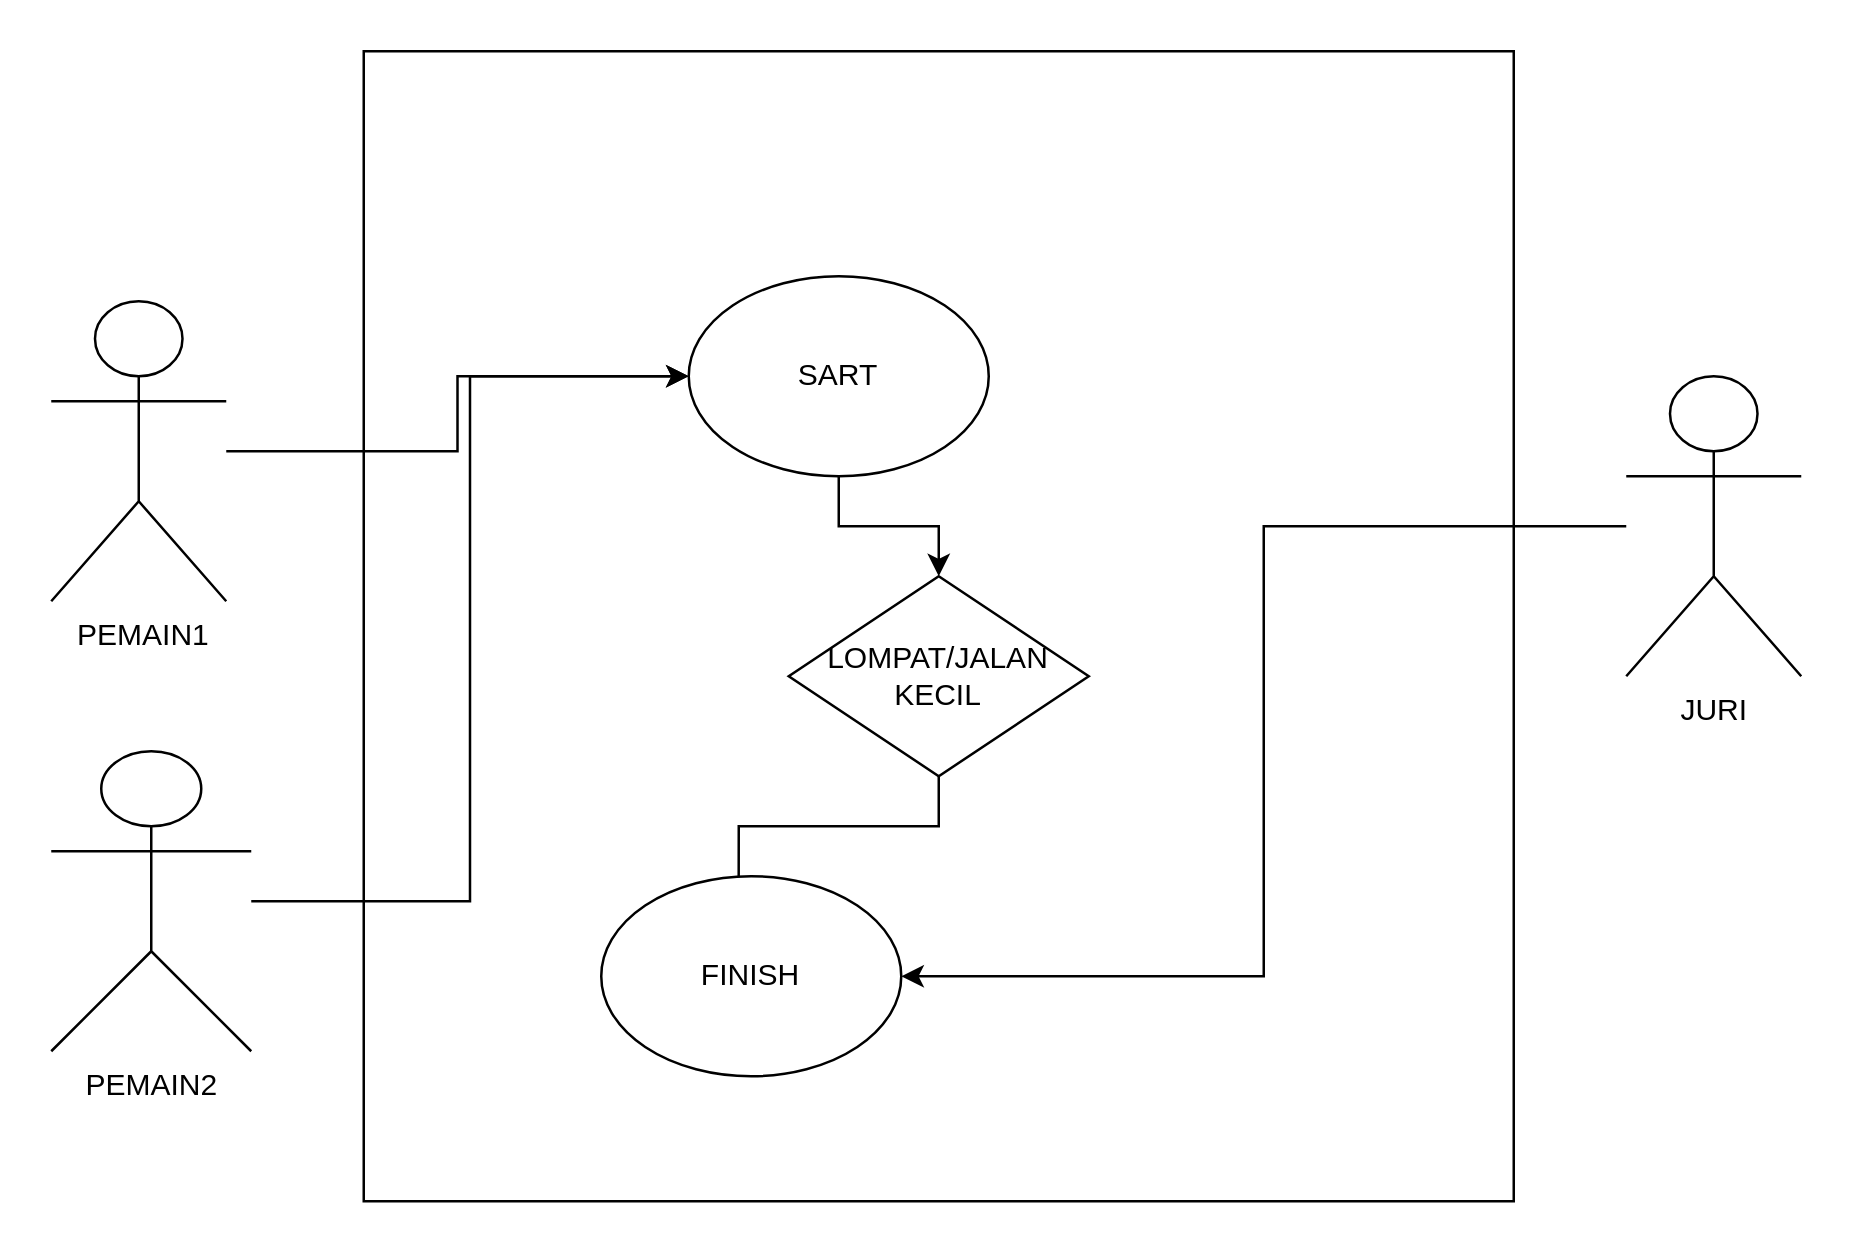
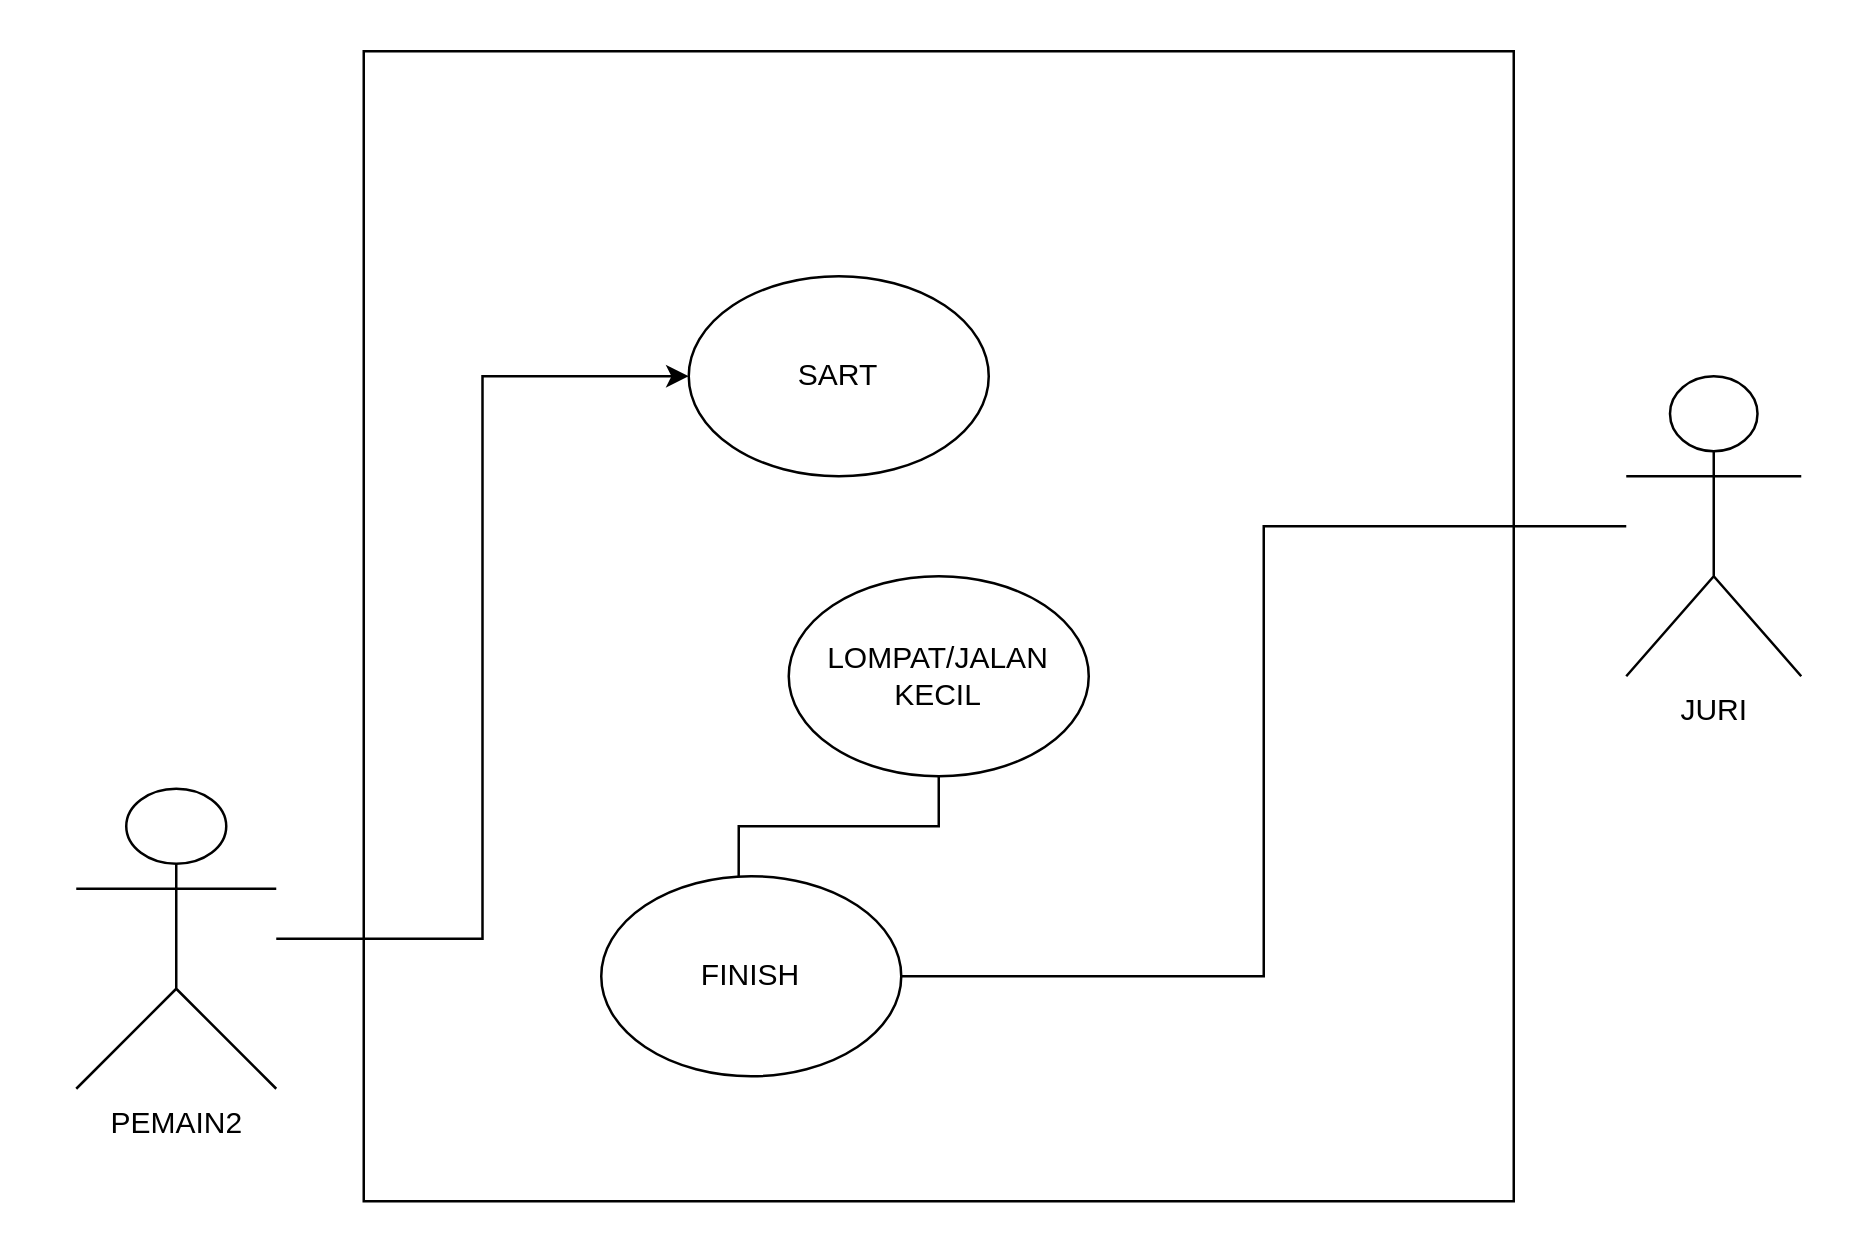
node "PEMAIN1": removed
edge "PEMAIN1" -> "SART": removed
edge "SART" -> "LOMPAT/JALAN KECIL": removed
node "LOMPAT/JALAN KECIL": shape diamond -> ellipse
node "PEMAIN2": moved (151, 901) -> (176, 939)
edge "JURI" -> "FINISH": arrowhead classic -> none
